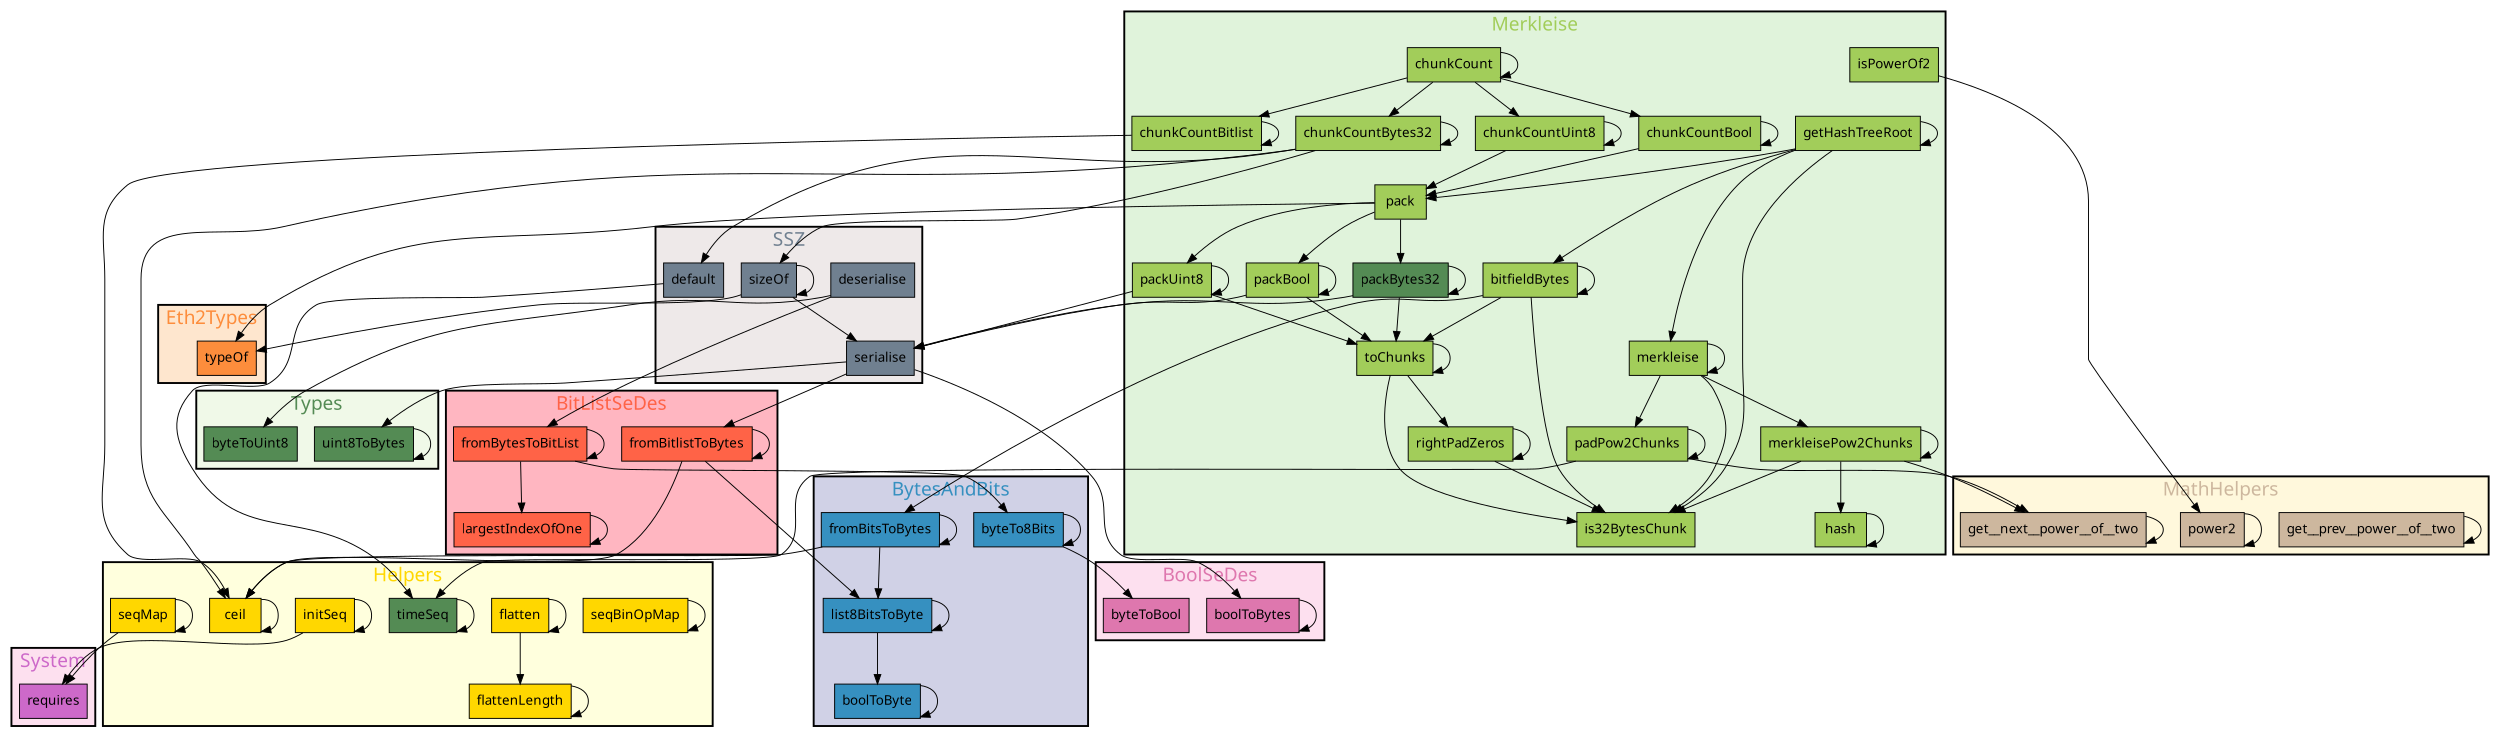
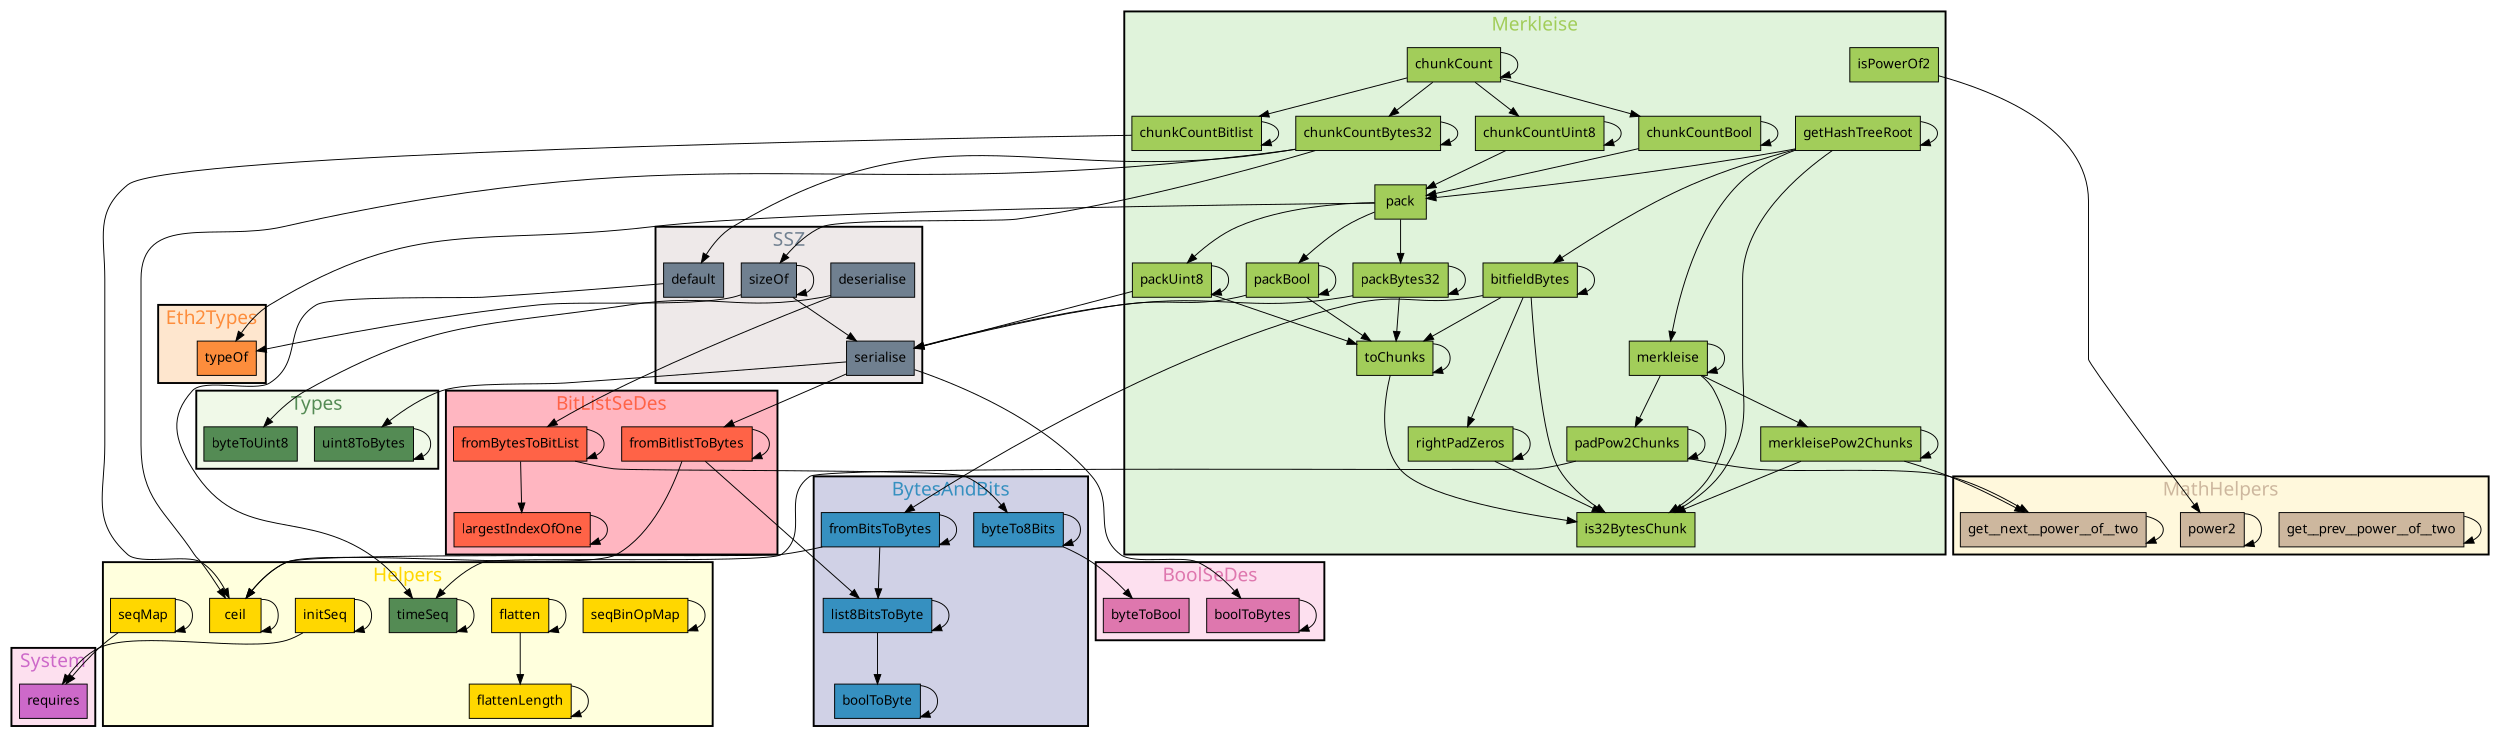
node "packBytes32": fillcolor palegreen4 -> darkolivegreen3
edge "toChunks" -> "rightPadZeros": now "bitfieldBytes" -> "rightPadZeros"
node "hash": removed
